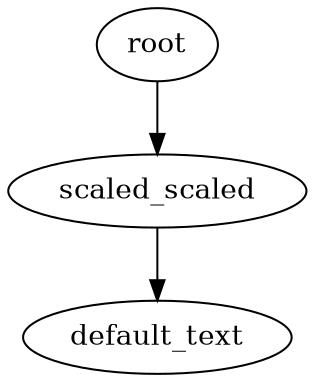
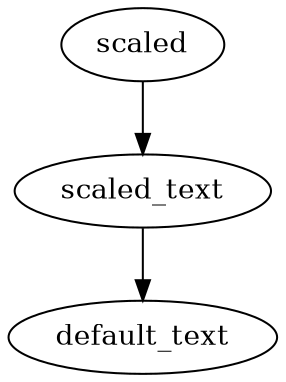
node "root": label "root" -> "scaled"
node "scaled_scaled": label "scaled_scaled" -> "scaled_text"
